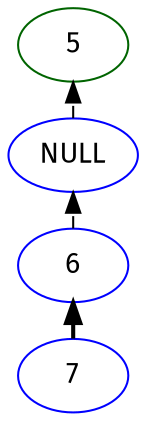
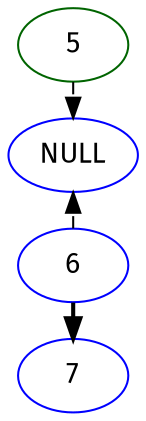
edge "NULL" -> "5": reversed
edge "7" -> "6": reversed
